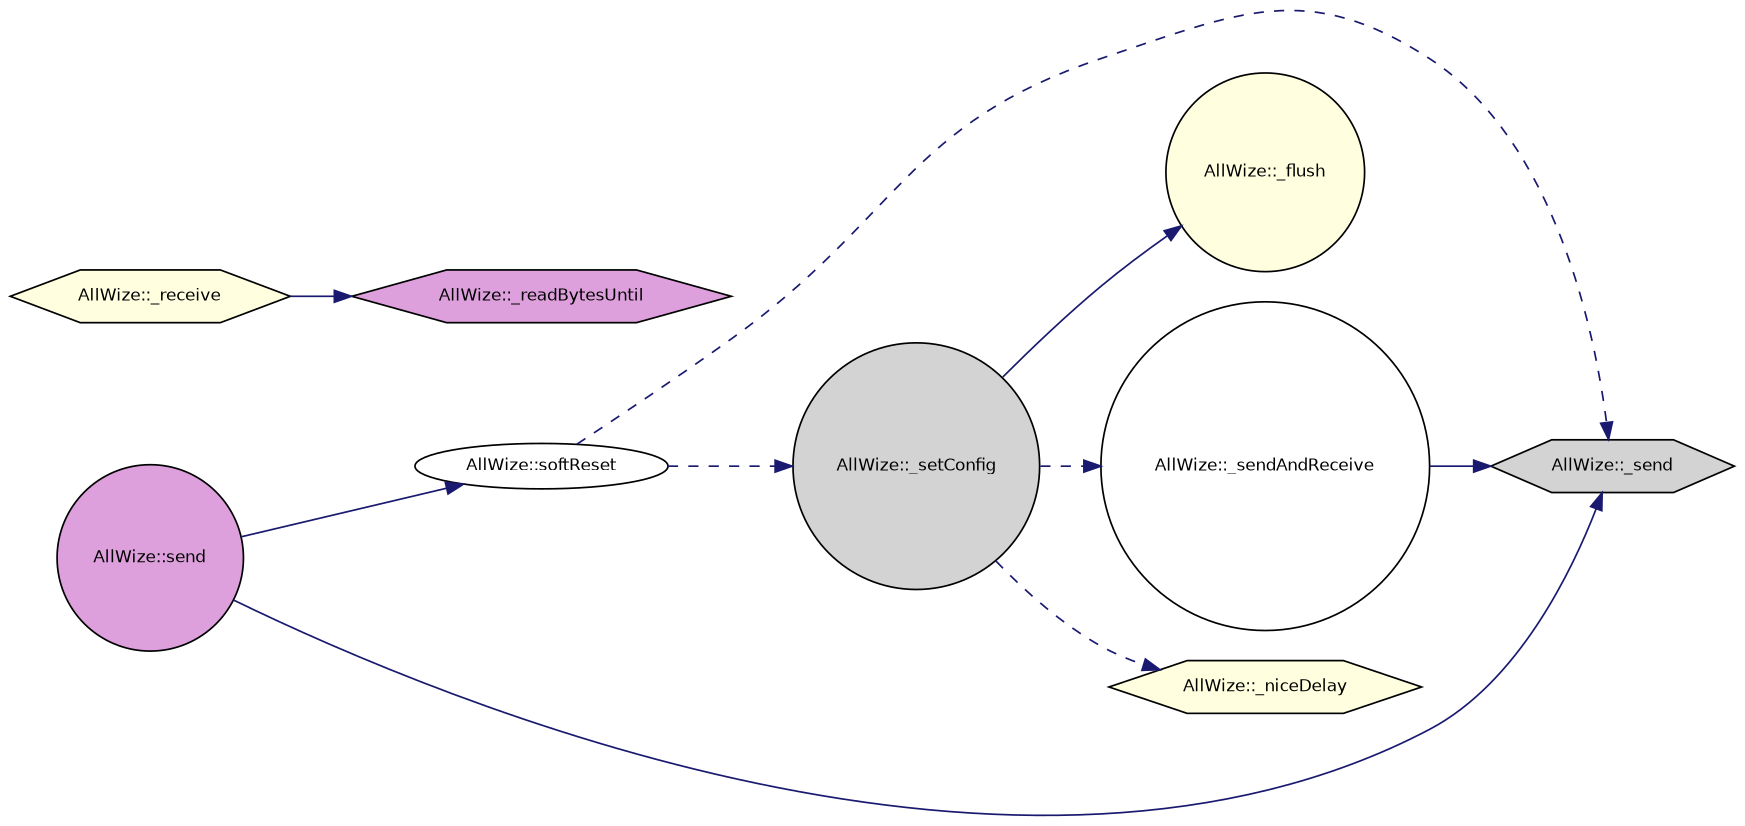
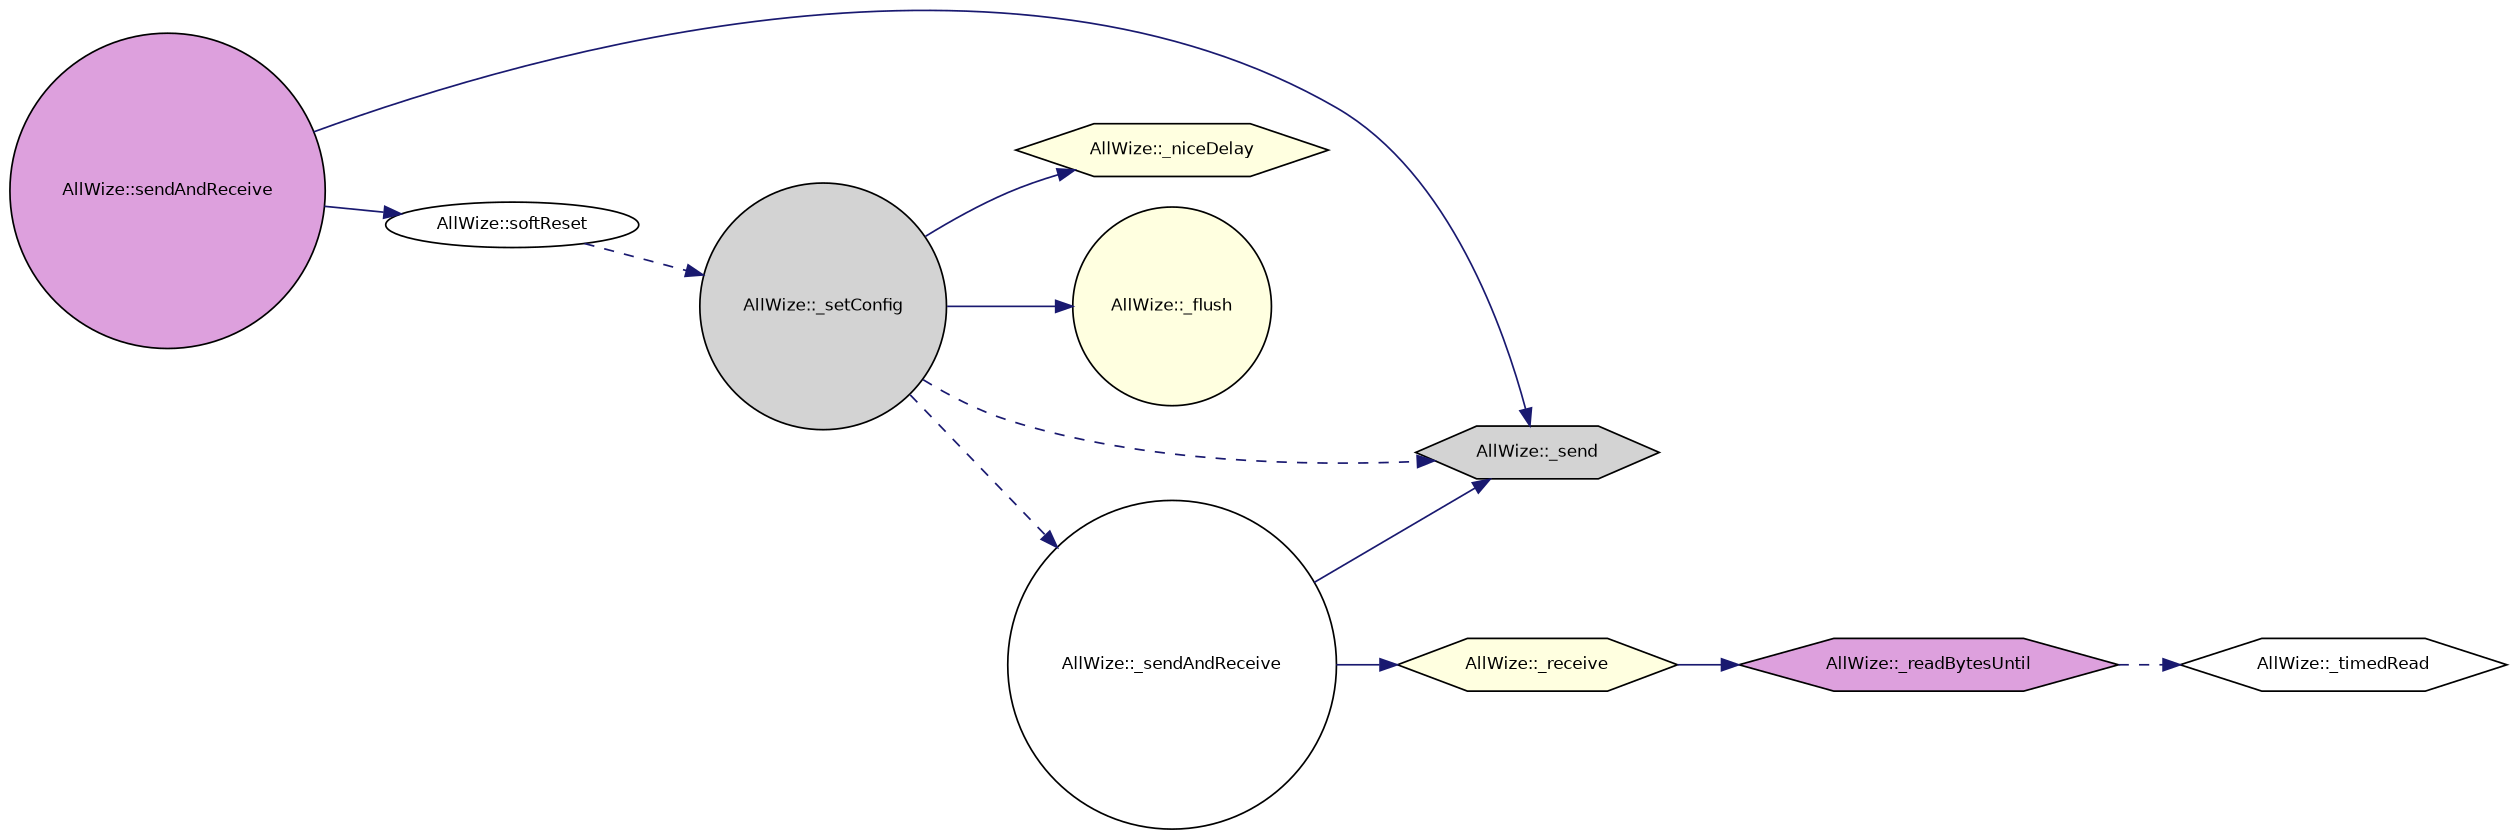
edge "AllWize::softReset" -> "AllWize::_send": now "AllWize::_setConfig" -> "AllWize::_send"
node "AllWize::send": label "AllWize::send" -> "AllWize::sendAndReceive"
edge "AllWize::_setConfig" -> "AllWize::_niceDelay": style dashed -> solid
edge "AllWize::_sendAndReceive" -> "AllWize::_receive": added
node "AllWize::_timedRead": added
